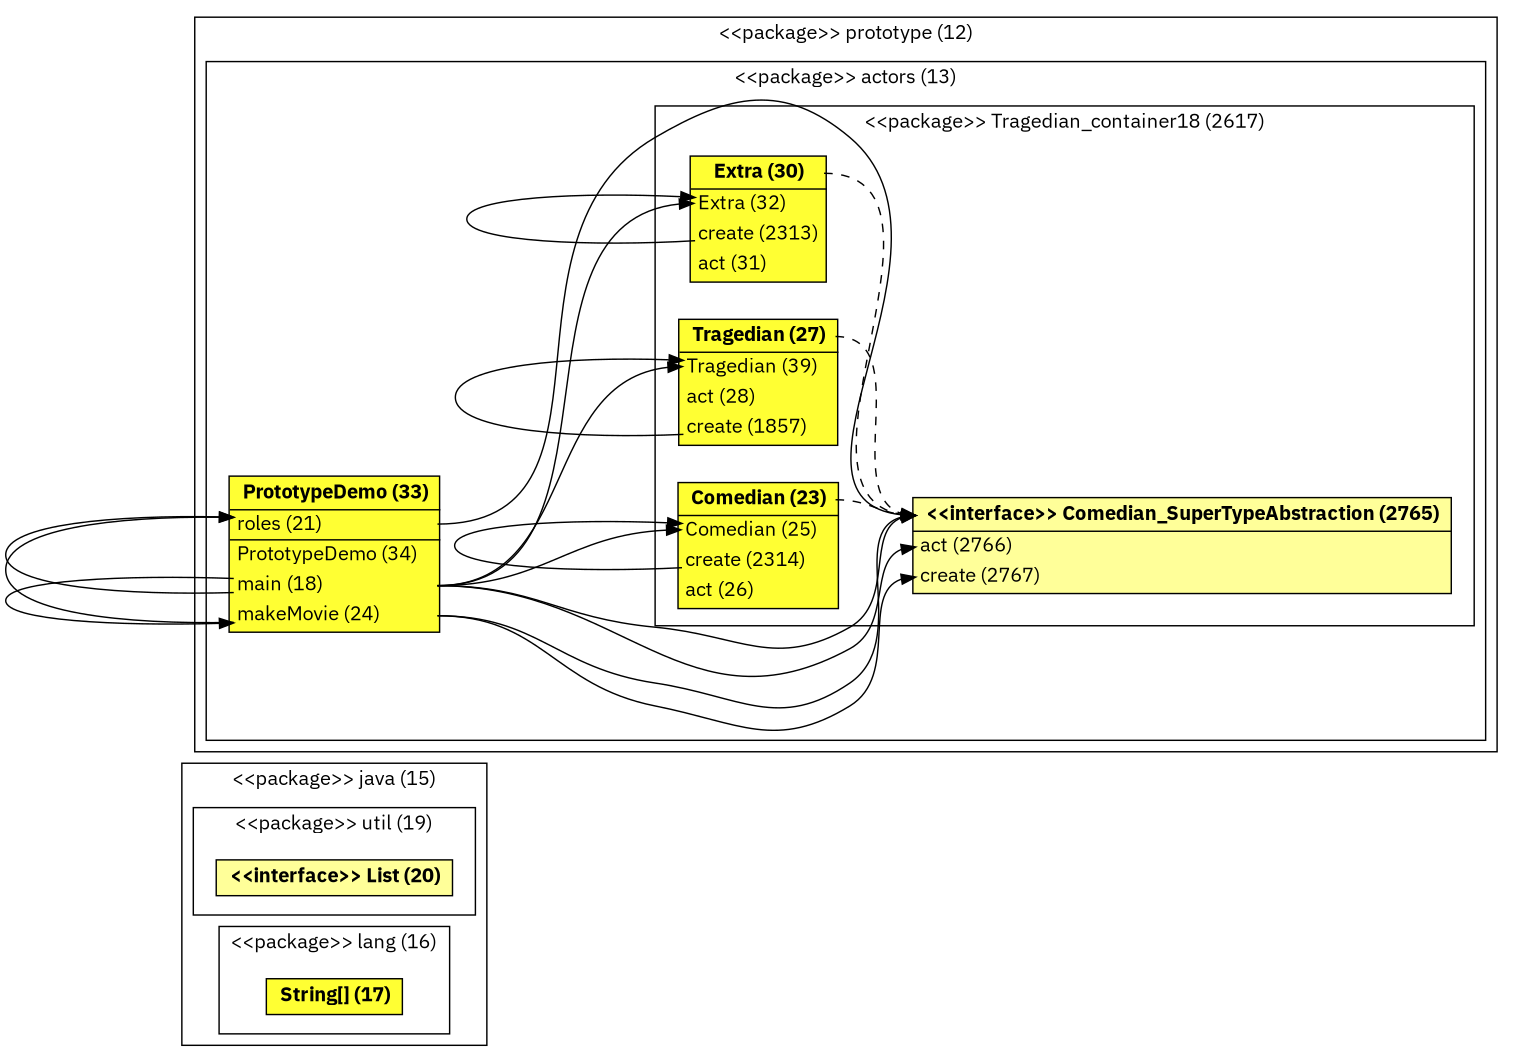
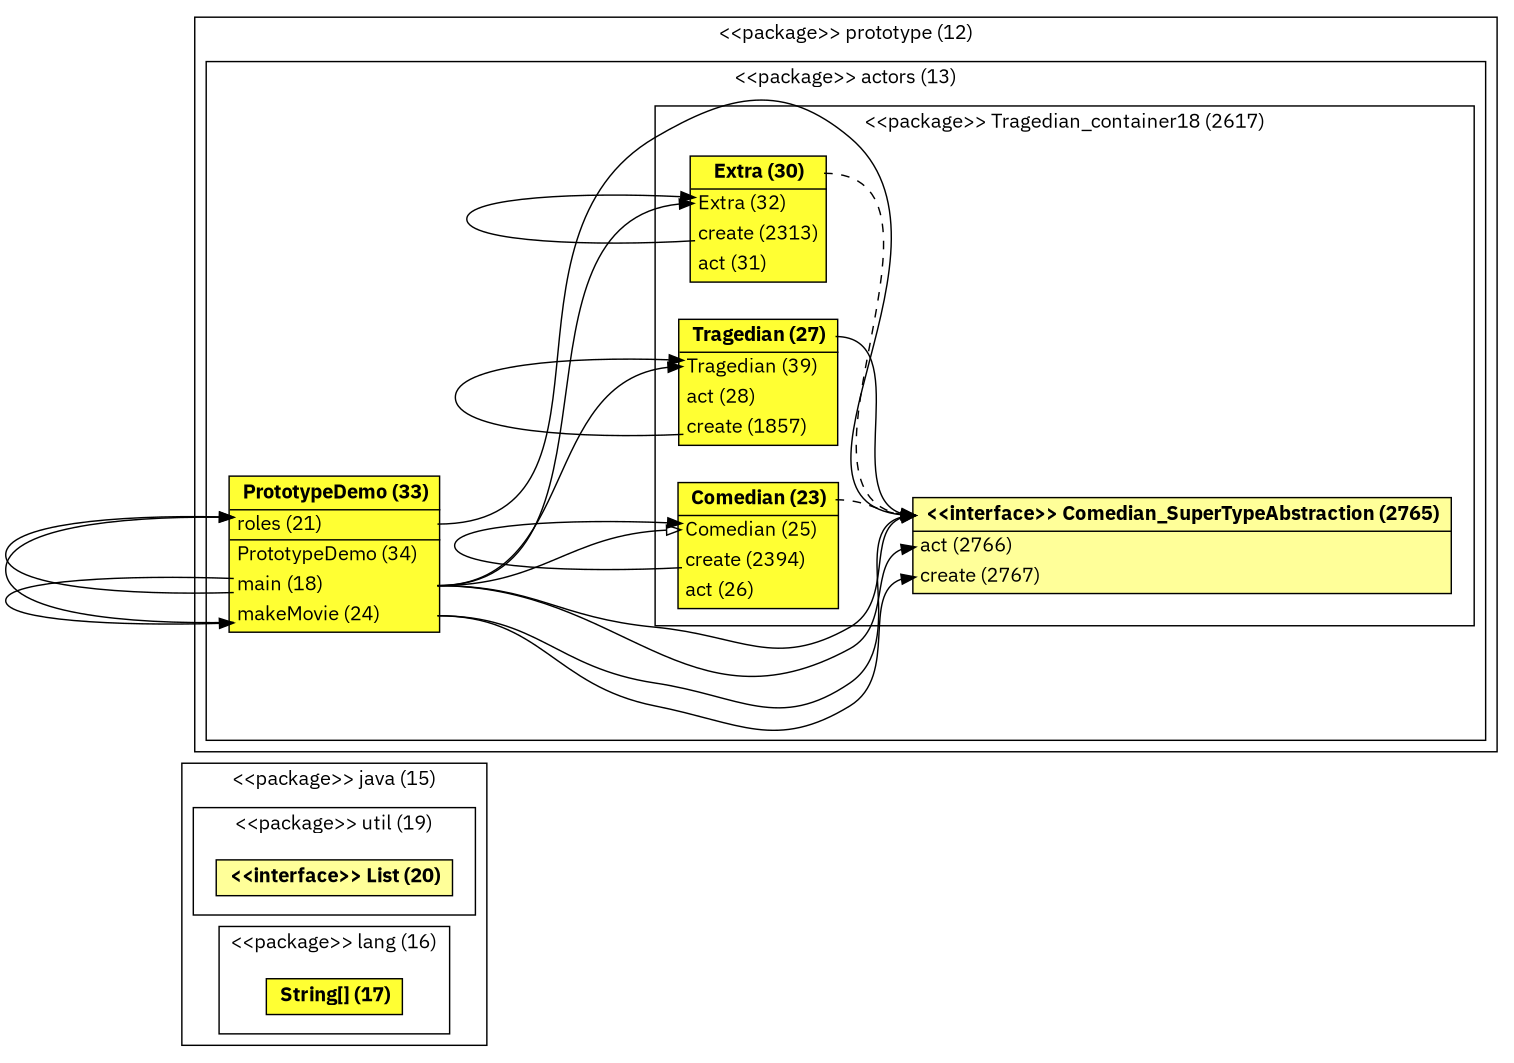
edge "Tragedian (27)" -> "<<interface>> Comedian_SuperTypeAbstraction (2765)": style dashed -> bold
edge "PrototypeDemo (33)" -> "Comedian (23)": arrowhead normal -> empty
node "Comedian (23)": text "create (2314)" -> "create (2394)"
